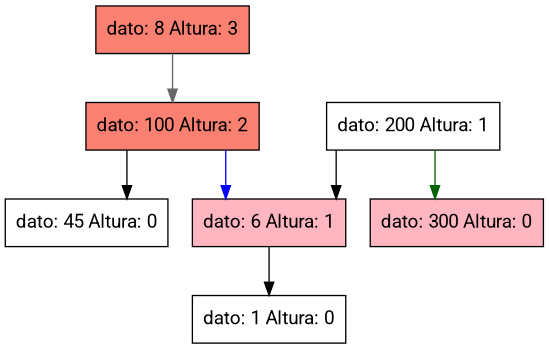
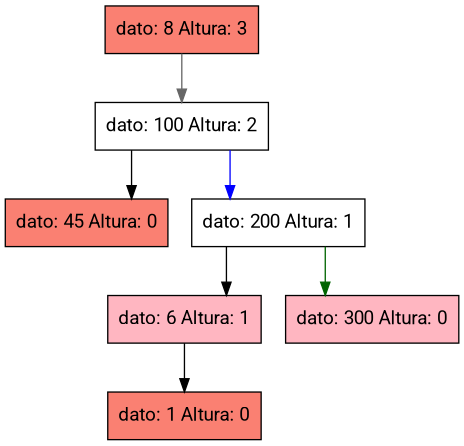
node "dato: 100 Altura: 2": fillcolor salmon -> white
edge "dato: 100 Altura: 2" -> "dato: 6 Altura: 1": now "dato: 100 Altura: 2" -> "dato: 200 Altura: 1"
node "dato: 45 Altura: 0": fillcolor white -> salmon
node "dato: 1 Altura: 0": fillcolor white -> salmon
